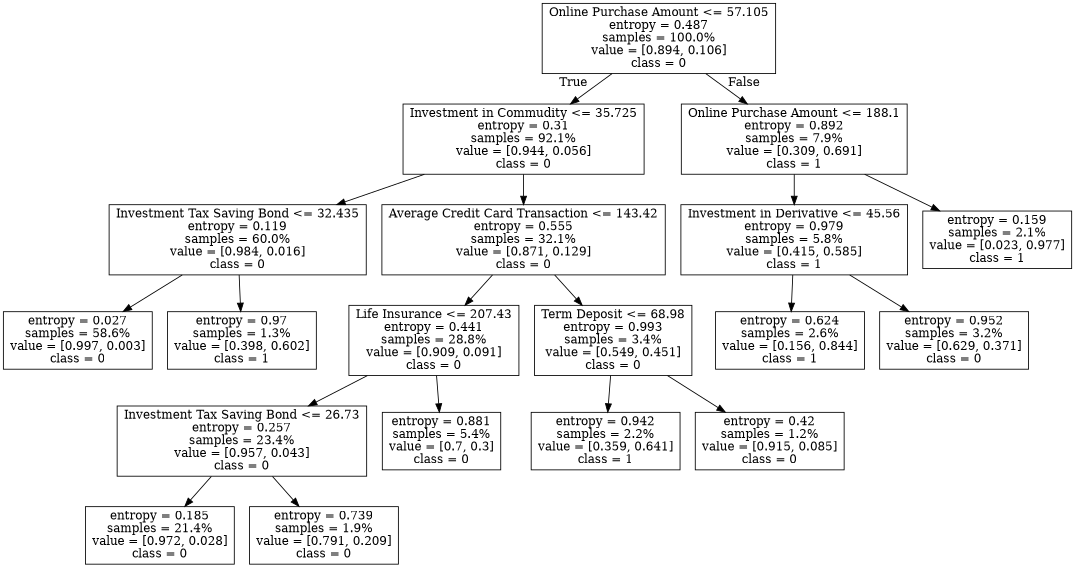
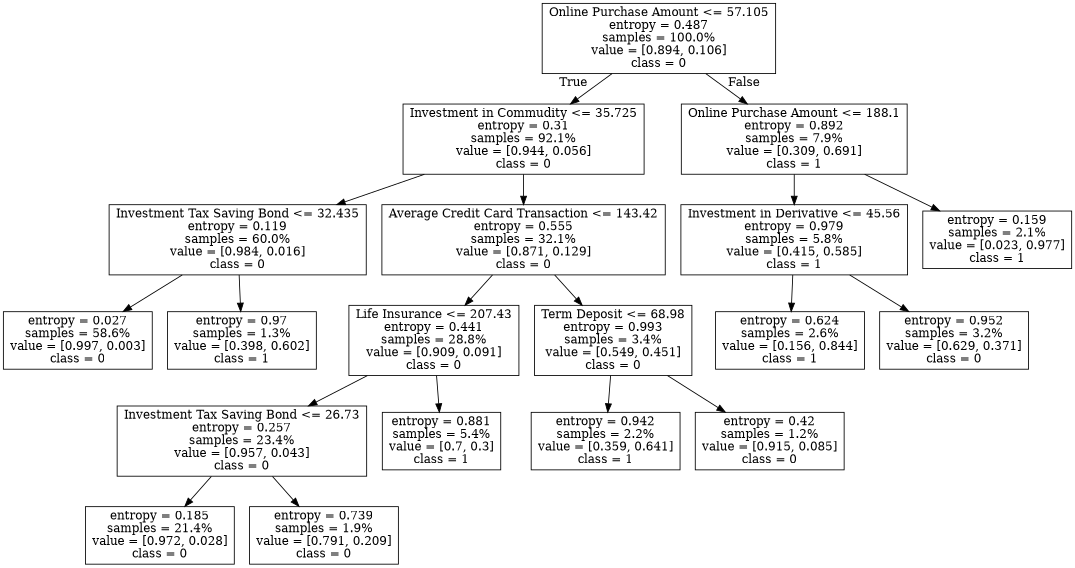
node "entropy = 0.881 samples = 5.4% value = [0.7, 0.3] class = 0": label "entropy = 0.881 samples = 5.4% value = [0.7, 0.3] class = 0" -> "entropy = 0.881 samples = 5.4% value = [0.7, 0.3] class = 1"
